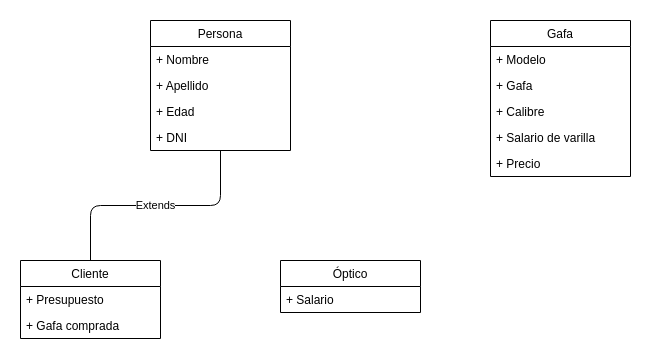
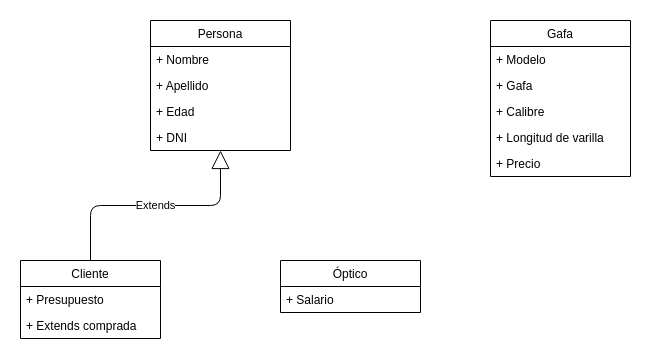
node "+ Salario de varilla": label "+ Salario de varilla" -> "+ Longitud de varilla"
edge "Persona" -- "Cliente": arrowhead none -> block
node "+ Gafa comprada": label "+ Gafa comprada" -> "+ Extends comprada"
